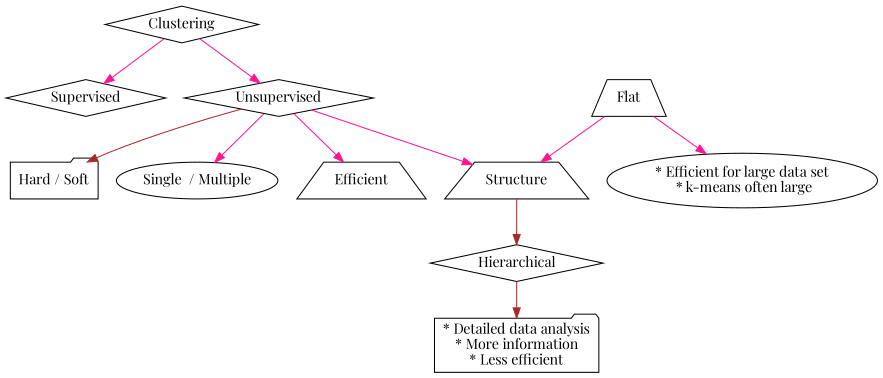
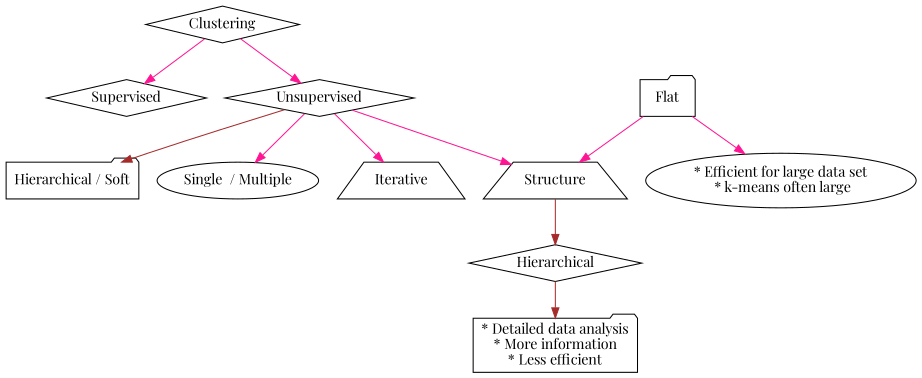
node "Flat": shape trapezium -> folder
node "Hard / Soft": label "Hard / Soft" -> "Hierarchical / Soft"
node "Efficient": label "Efficient" -> "Iterative"
